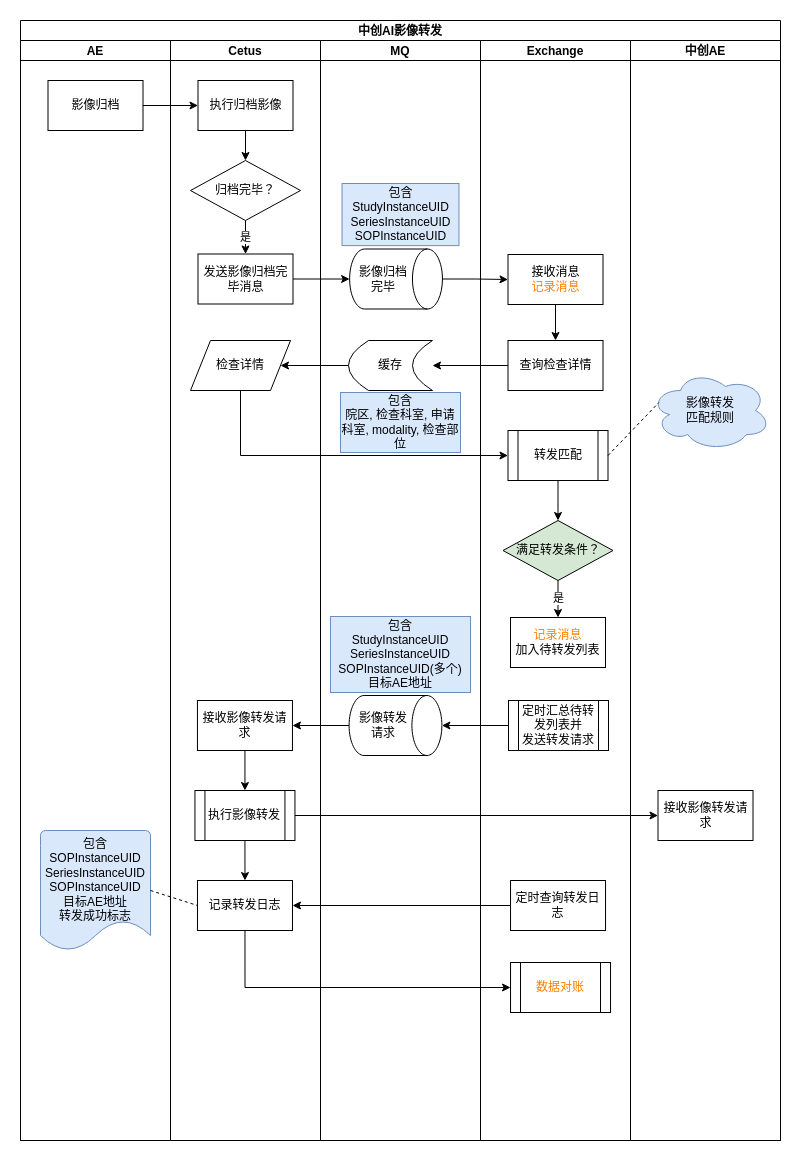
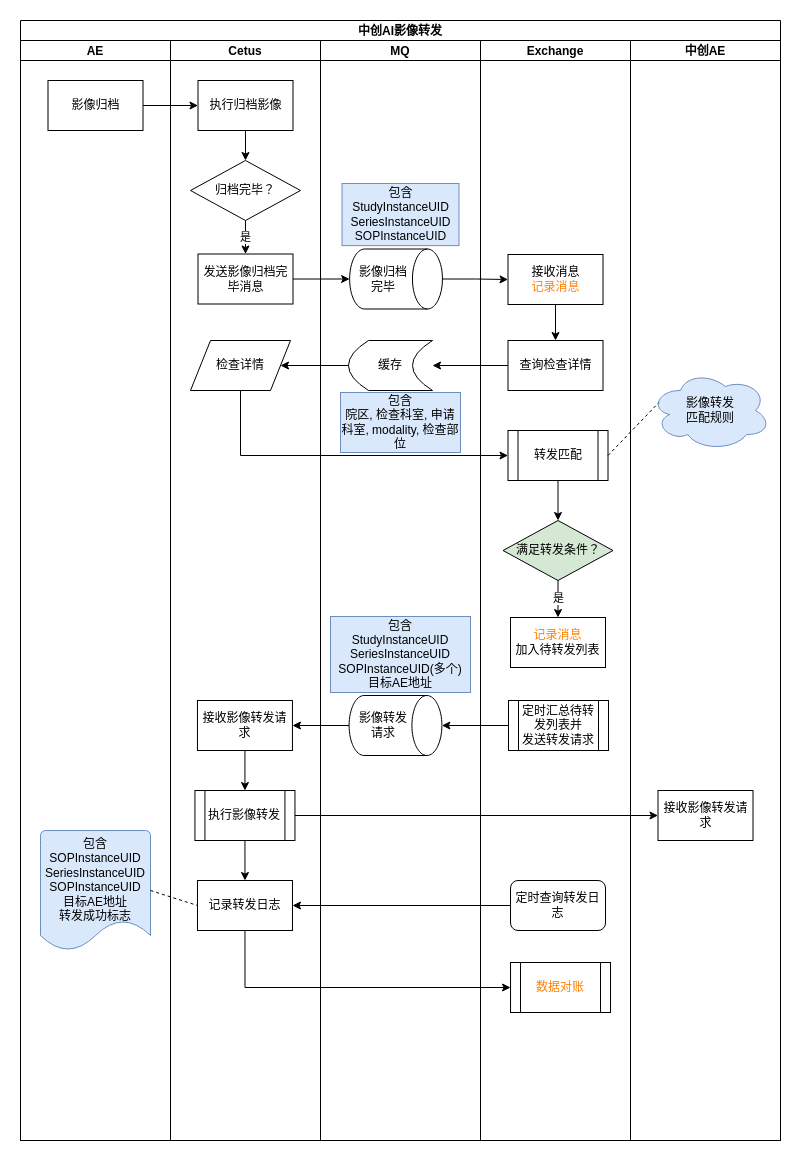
node "定时查询转发日志": shape rectangle -> rounded rectangle
